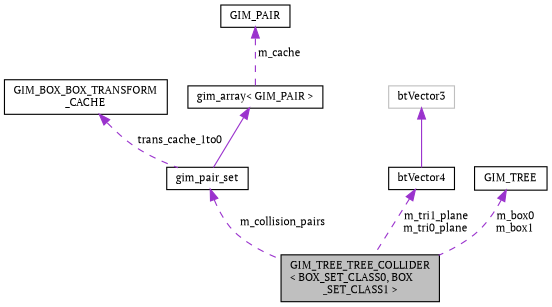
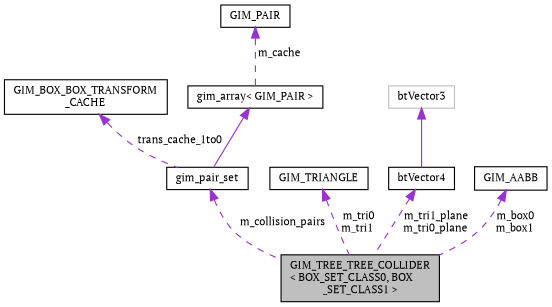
node "GIM_TRIANGLE": added
node "GIM_TREE": label "GIM_TREE" -> "GIM_AABB"
